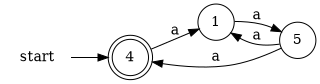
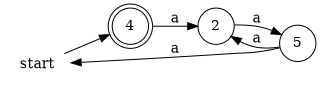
node "1": label "1" -> "2"
edge "5" -> "4": now "5" -> "start"
